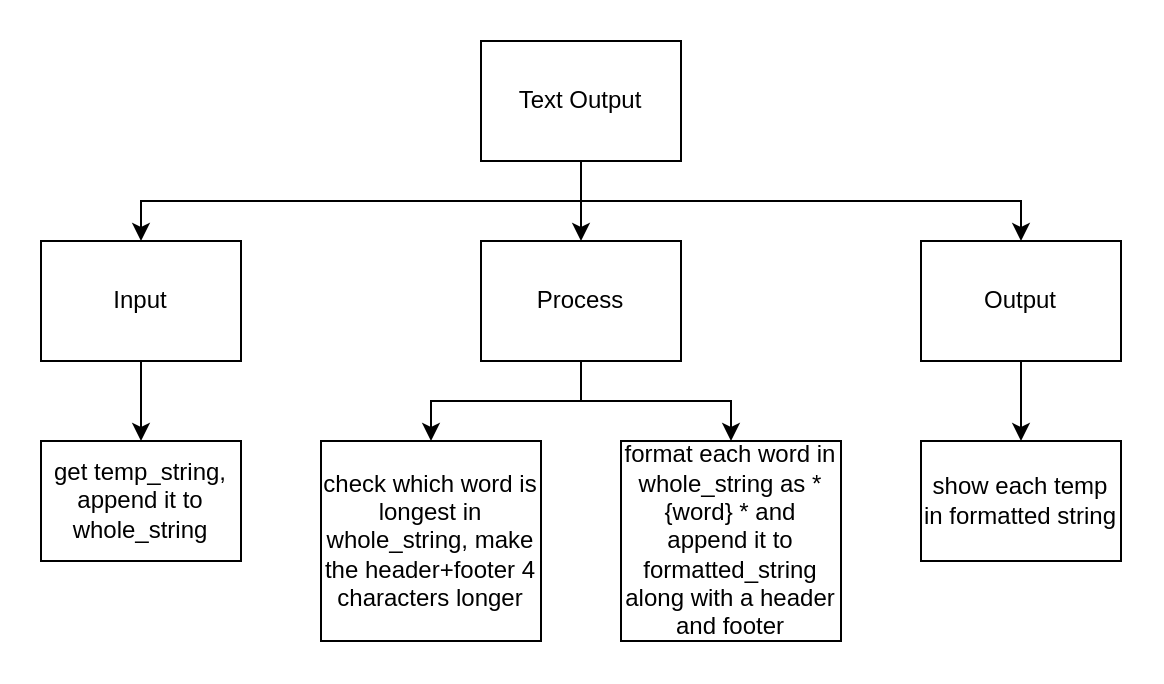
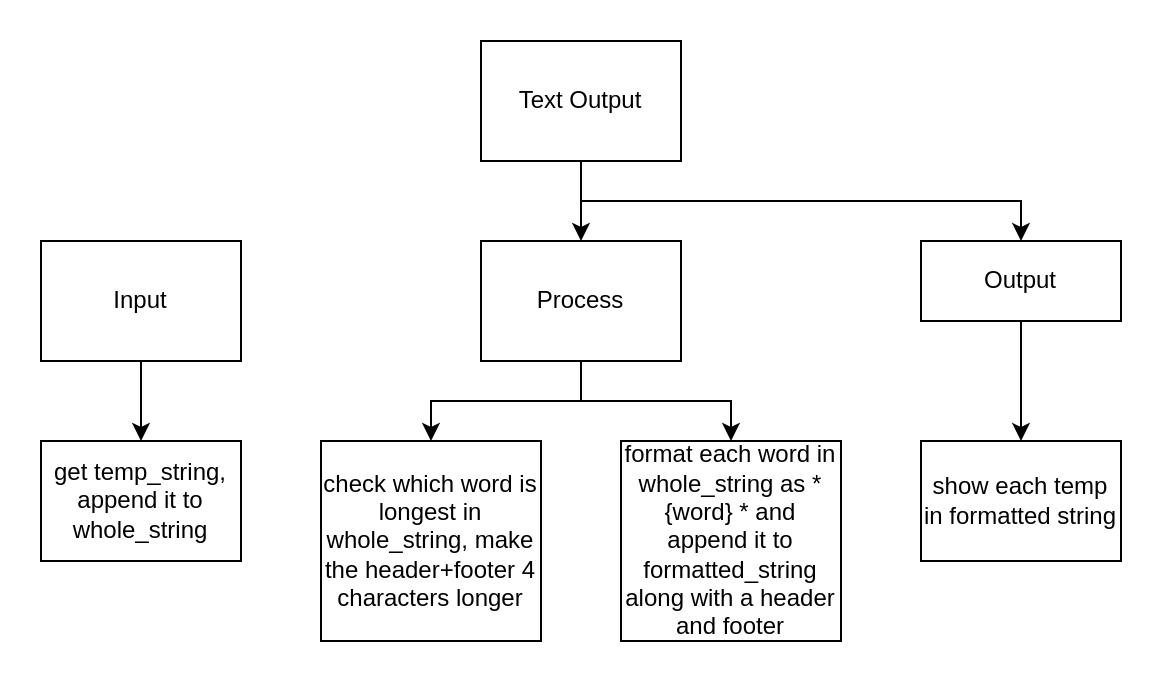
edge "Text Output" -> "Input": removed
node "Output": size 200x120 -> 200x80
